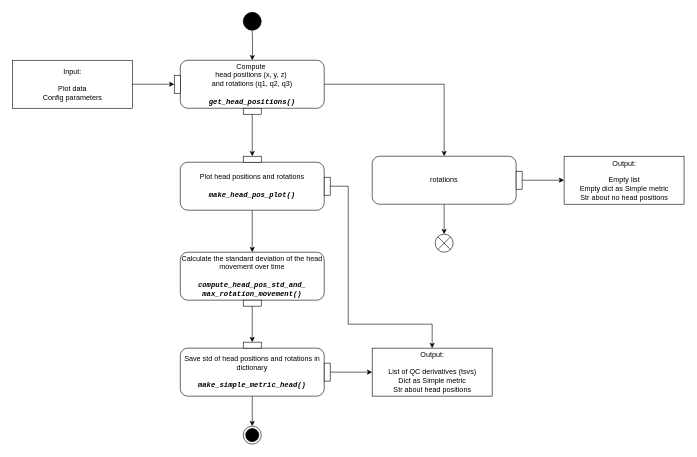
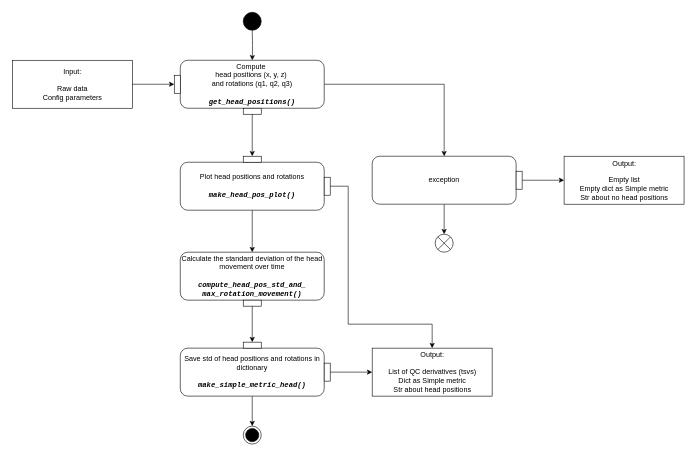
node "Input: Plot data Config parameters": label "Input: Plot data Config parameters" -> "Input: Raw data Config parameters"
node "rotations": label "rotations" -> "exception"
